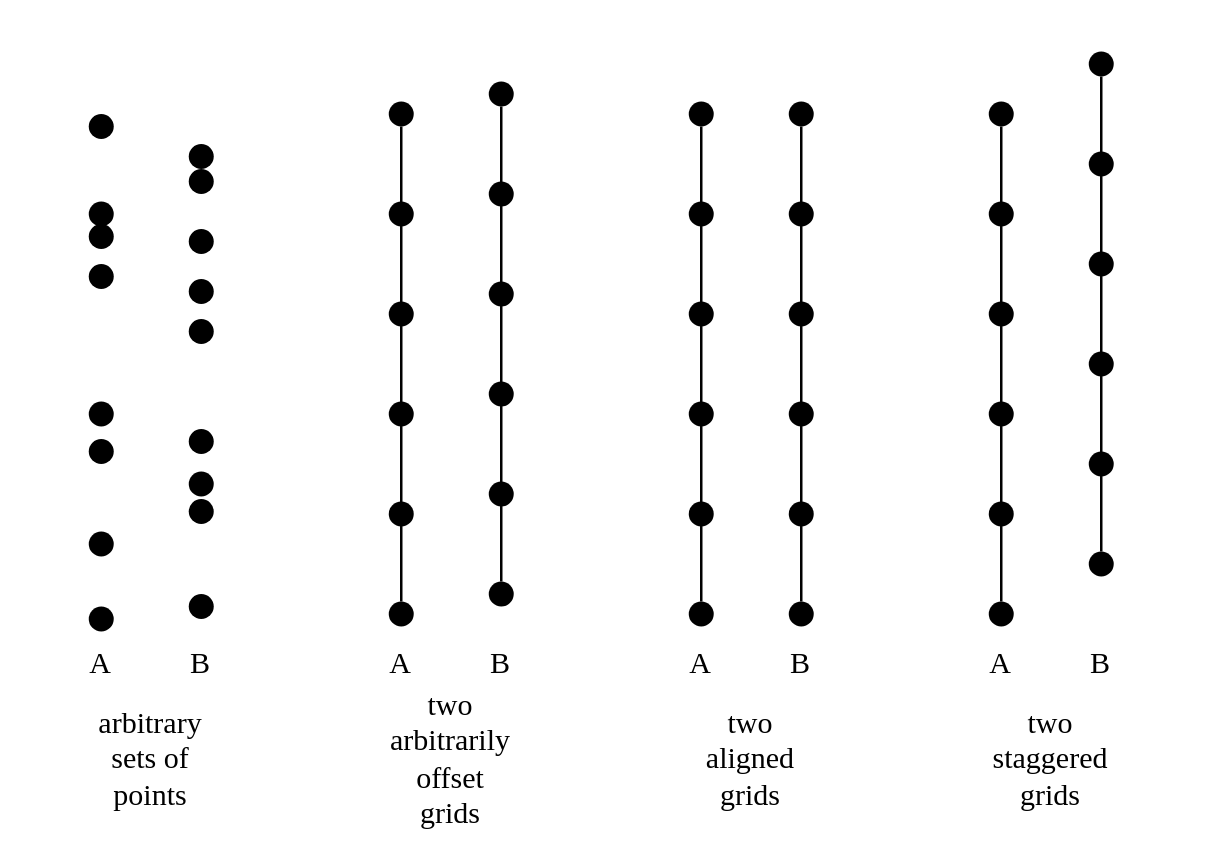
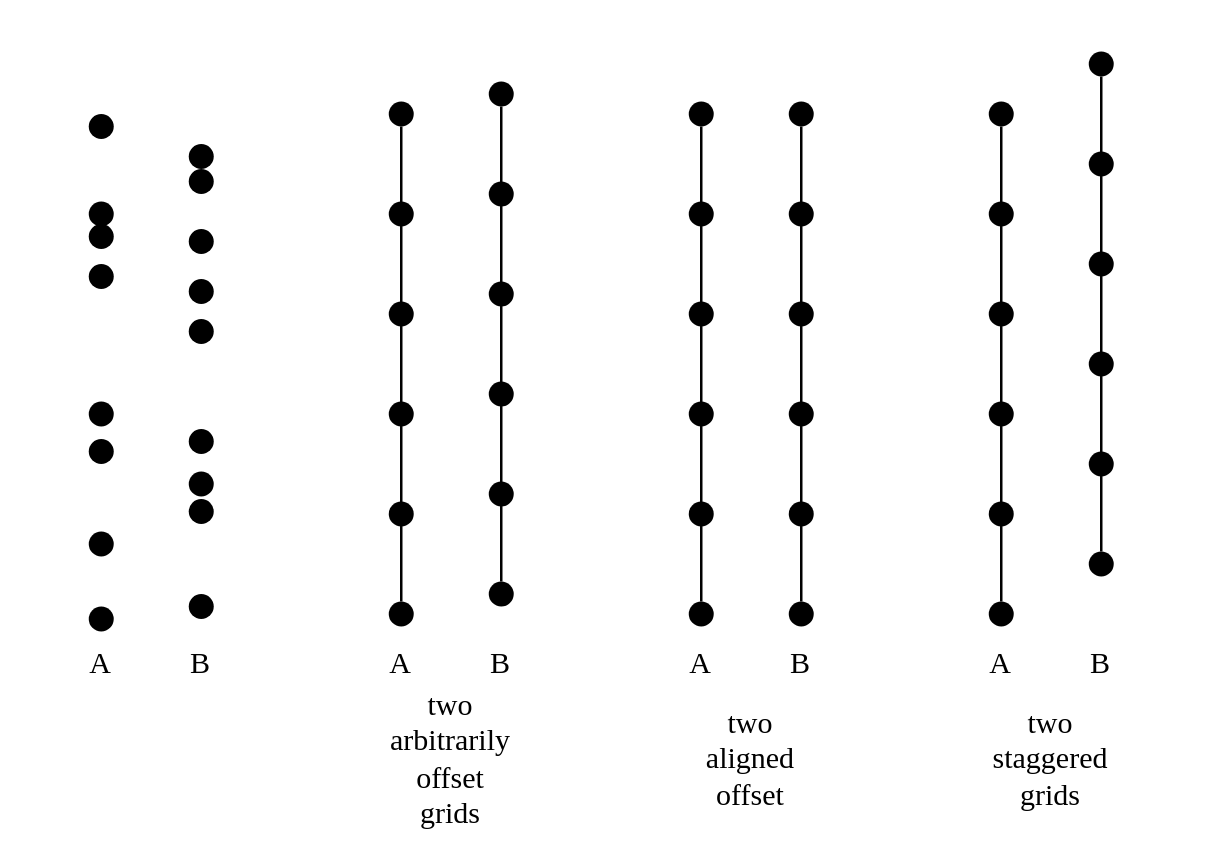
node "arbitrary sets of points": removed
node "two aligned grids": label "two aligned grids" -> "two aligned offset"
